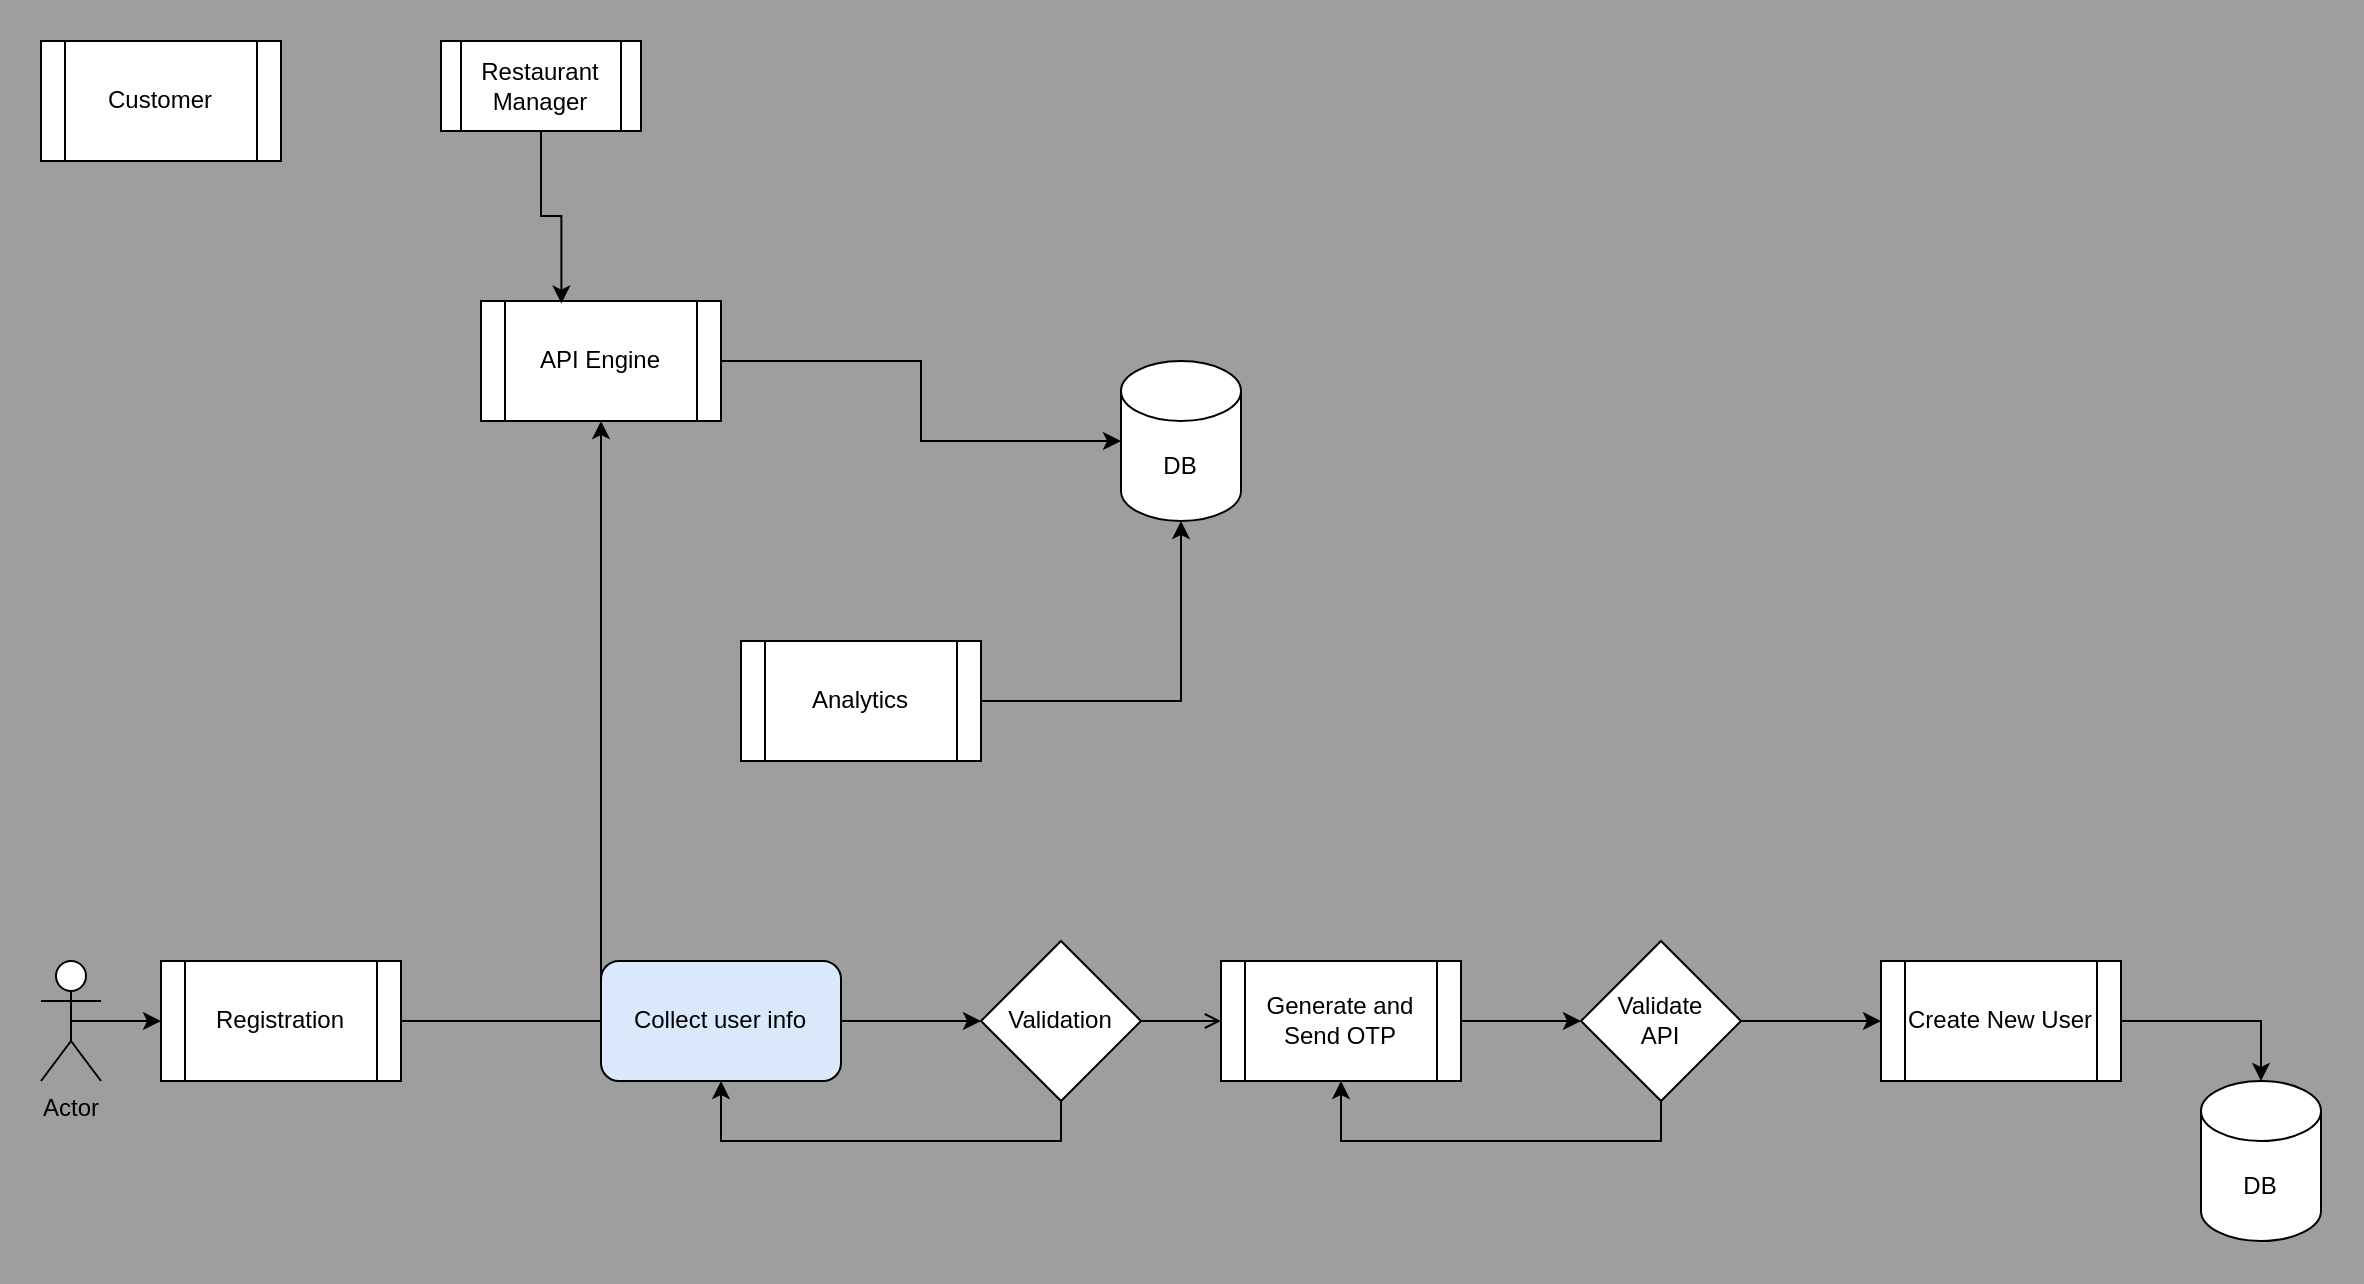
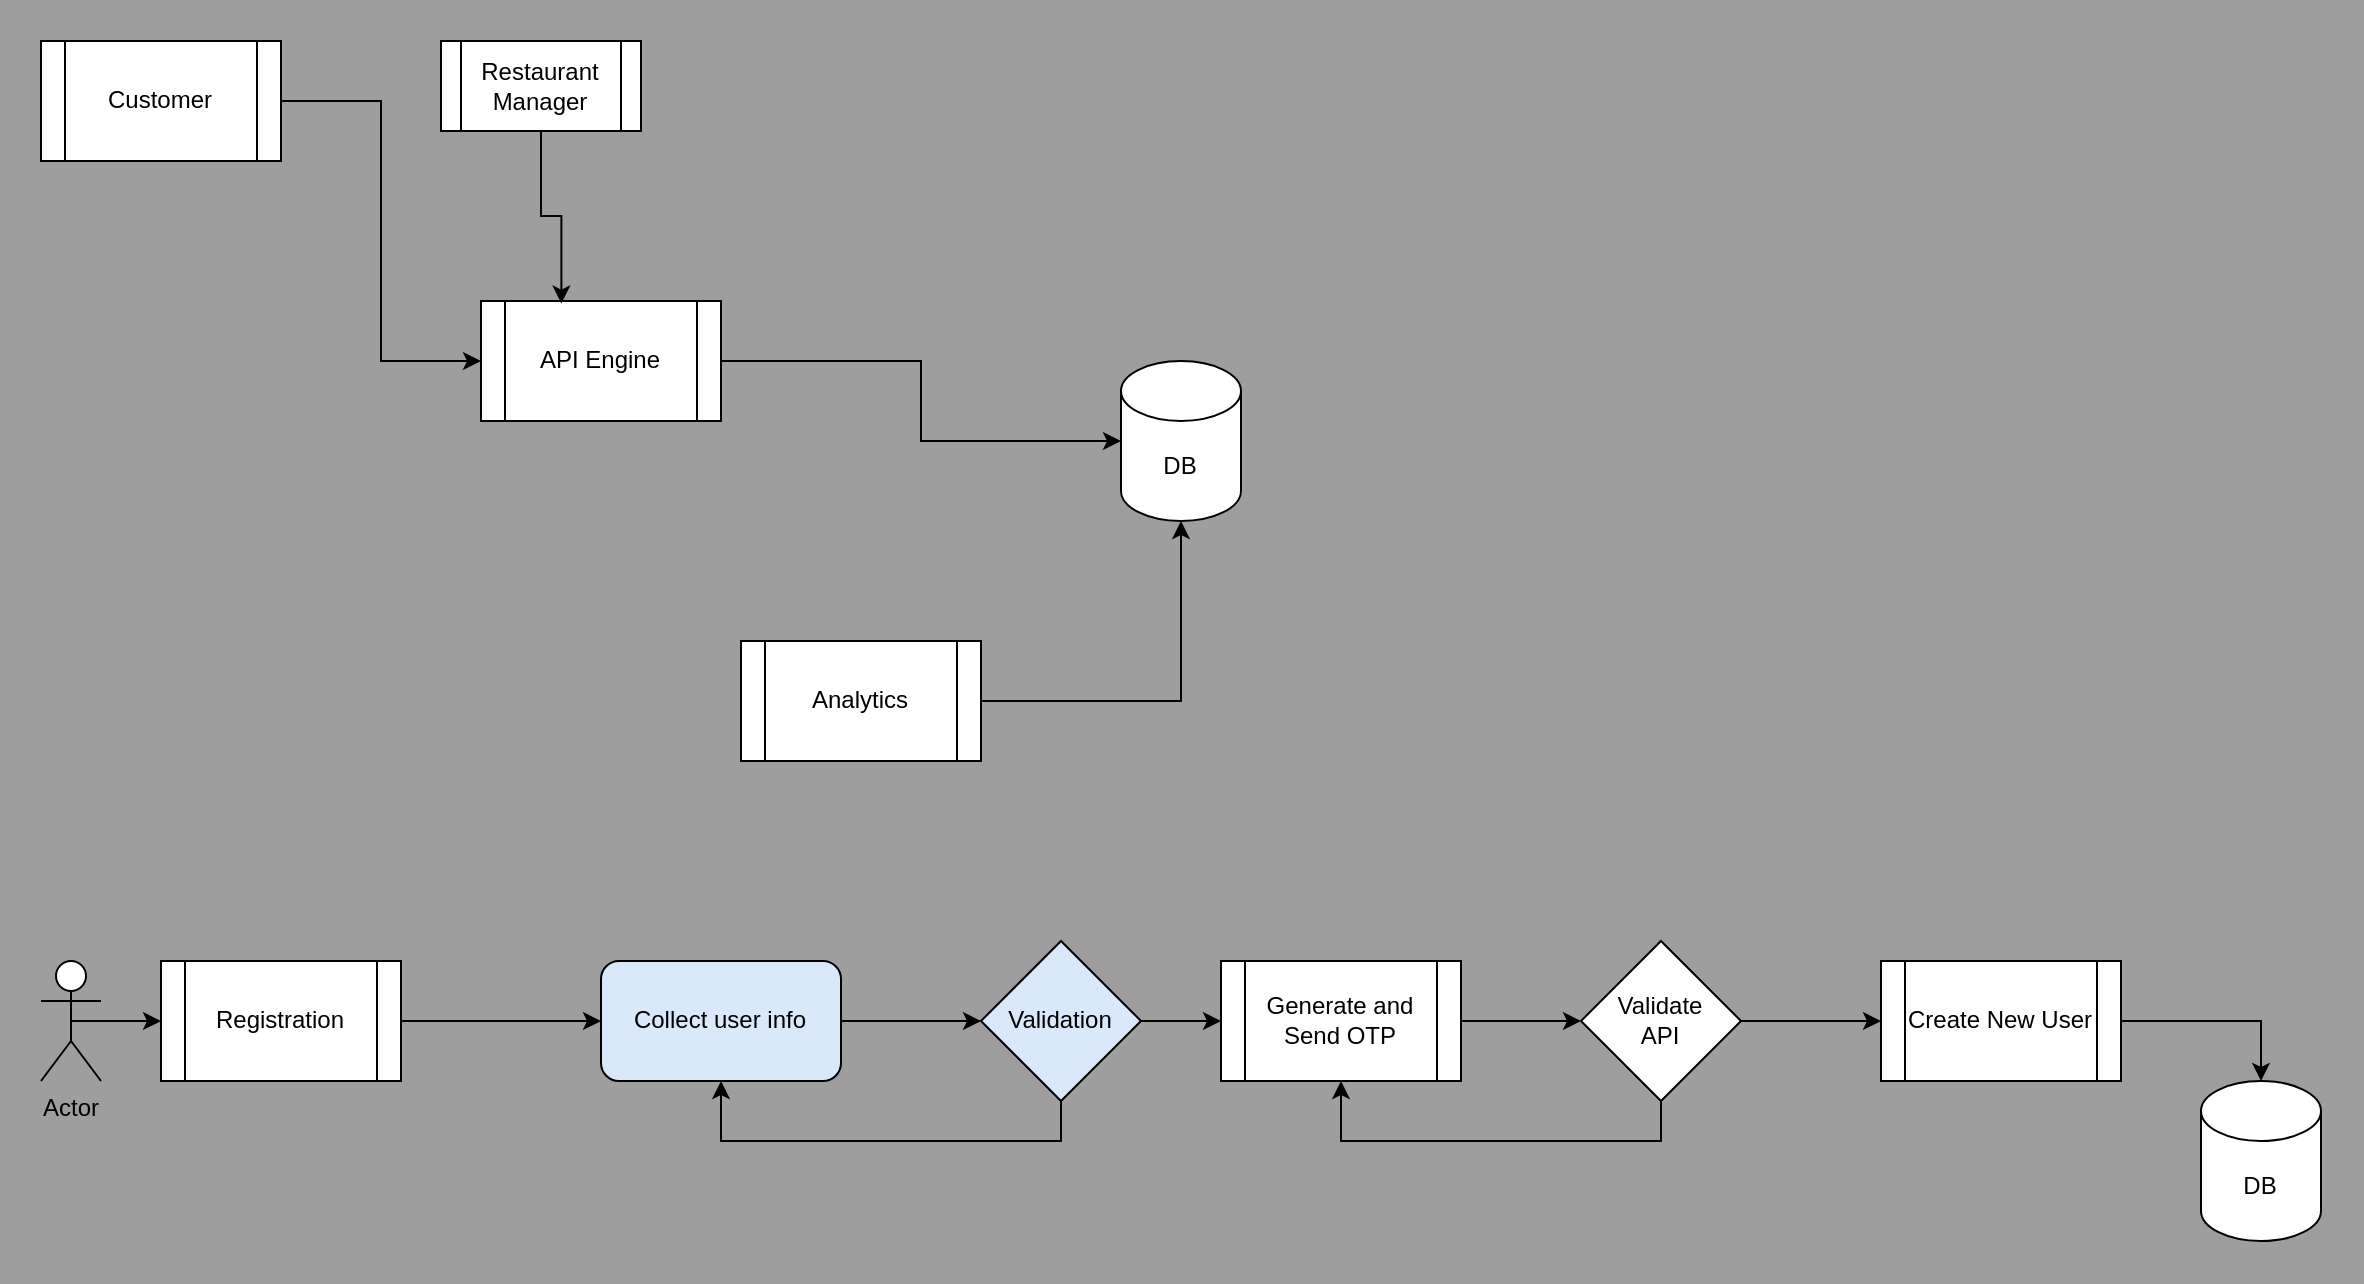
edge "Customer" -> "API Engine": added
edge "Registration" -> "API Engine": now "Registration" -> "Collect user info"
node "Validation": fillcolor #ffffff -> #dae8fc
edge "Validation" -> "Generate and Send OTP": arrowhead open -> classic
